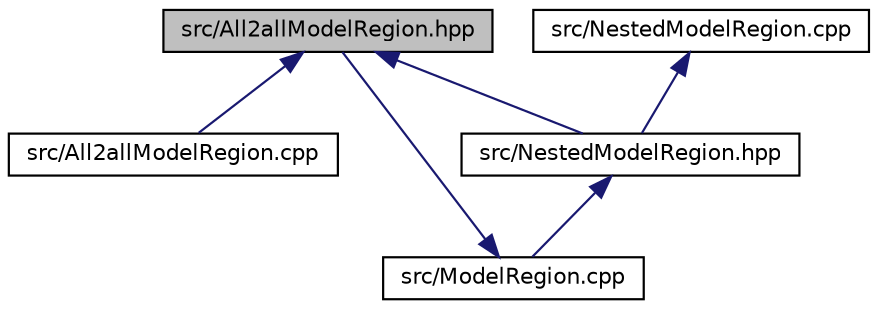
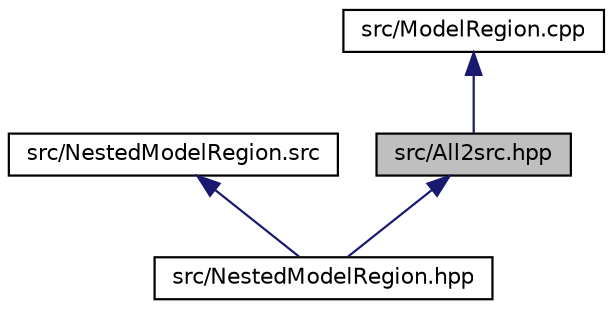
node "src/All2allModelRegion.hpp": label "src/All2allModelRegion.hpp" -> "src/All2src.hpp"
node "src/NestedModelRegion.cpp": label "src/NestedModelRegion.cpp" -> "src/NestedModelRegion.src"
node "src/All2allModelRegion.cpp": removed
edge "src/ModelRegion.cpp" -> "src/NestedModelRegion.hpp": removed
